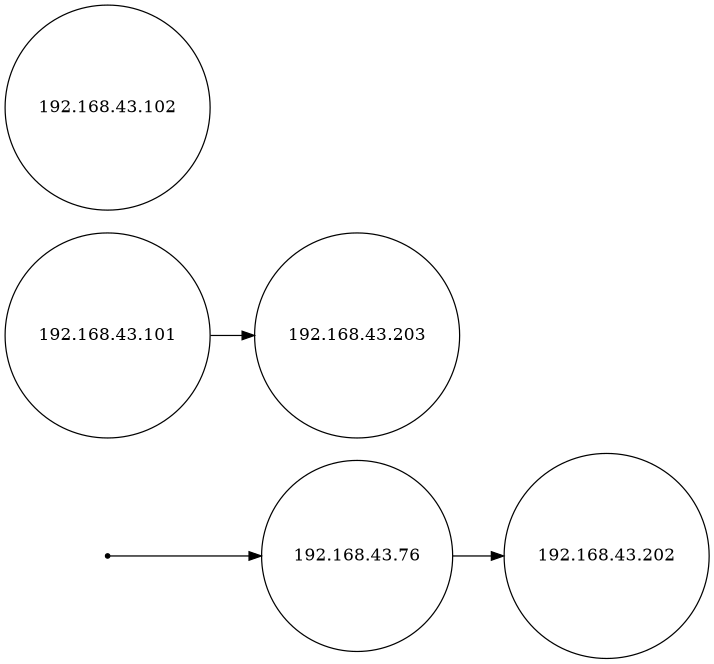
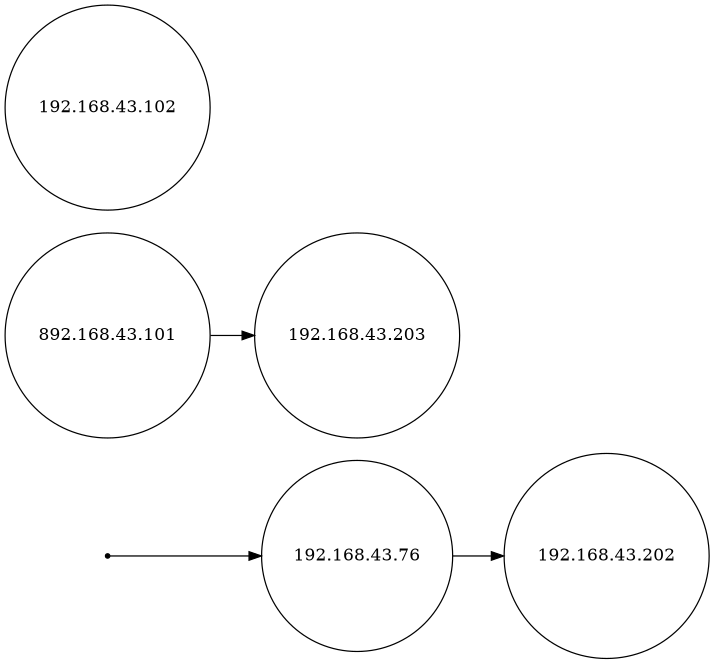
node "192.168.43.101": label "192.168.43.101" -> "892.168.43.101"
